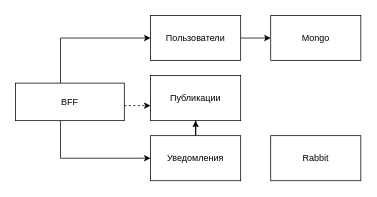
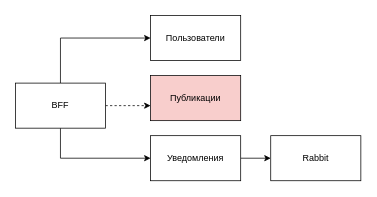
edge "Пользователи" -> "Mongo": removed
node "Mongo": removed
node "Публикации": fillcolor #ffffff -> #f8cecc
node "BFF": size 109x38 -> 90x45
edge "Уведомления" -> "Публикации": now "Уведомления" -> "Rabbit"
